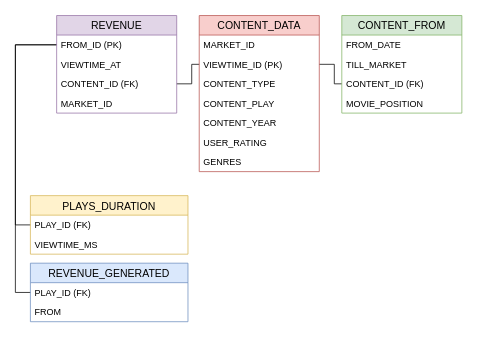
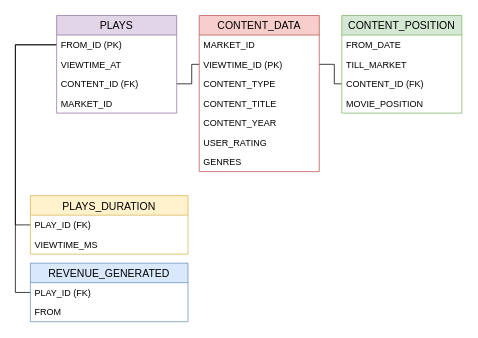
node "REVENUE": label "REVENUE" -> "PLAYS"
node "CONTENT_FROM": label "CONTENT_FROM" -> "CONTENT_POSITION"
node "CONTENT_PLAY": label "CONTENT_PLAY" -> "CONTENT_TITLE"
